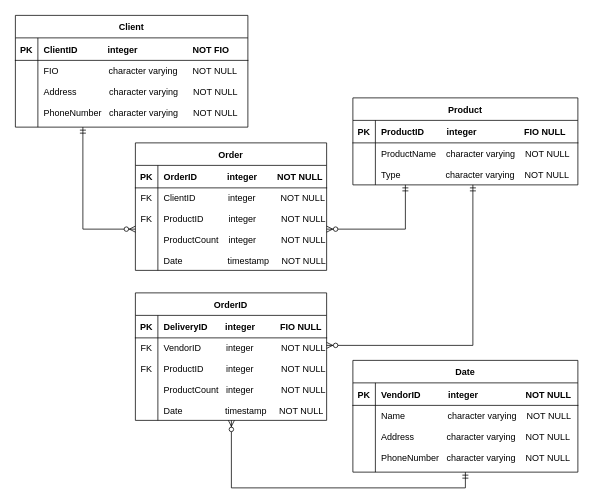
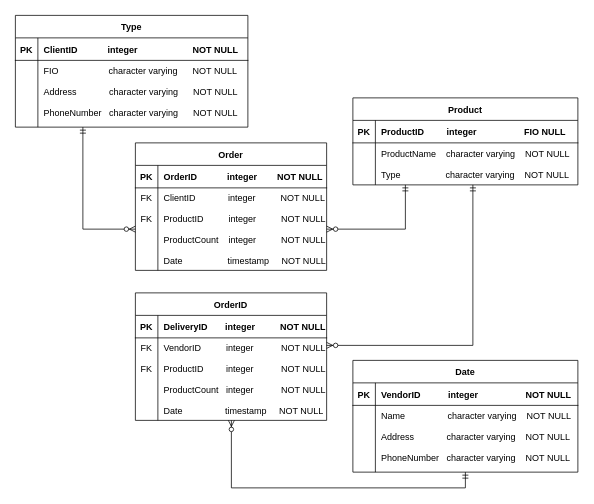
node "Client": label "Client" -> "Type"
node "ClientID integer NOT FIO": label "ClientID integer NOT FIO" -> "ClientID integer NOT NULL"
node "DeliveryID integer FIO NULL": label "DeliveryID integer FIO NULL" -> "DeliveryID integer NOT NULL"
